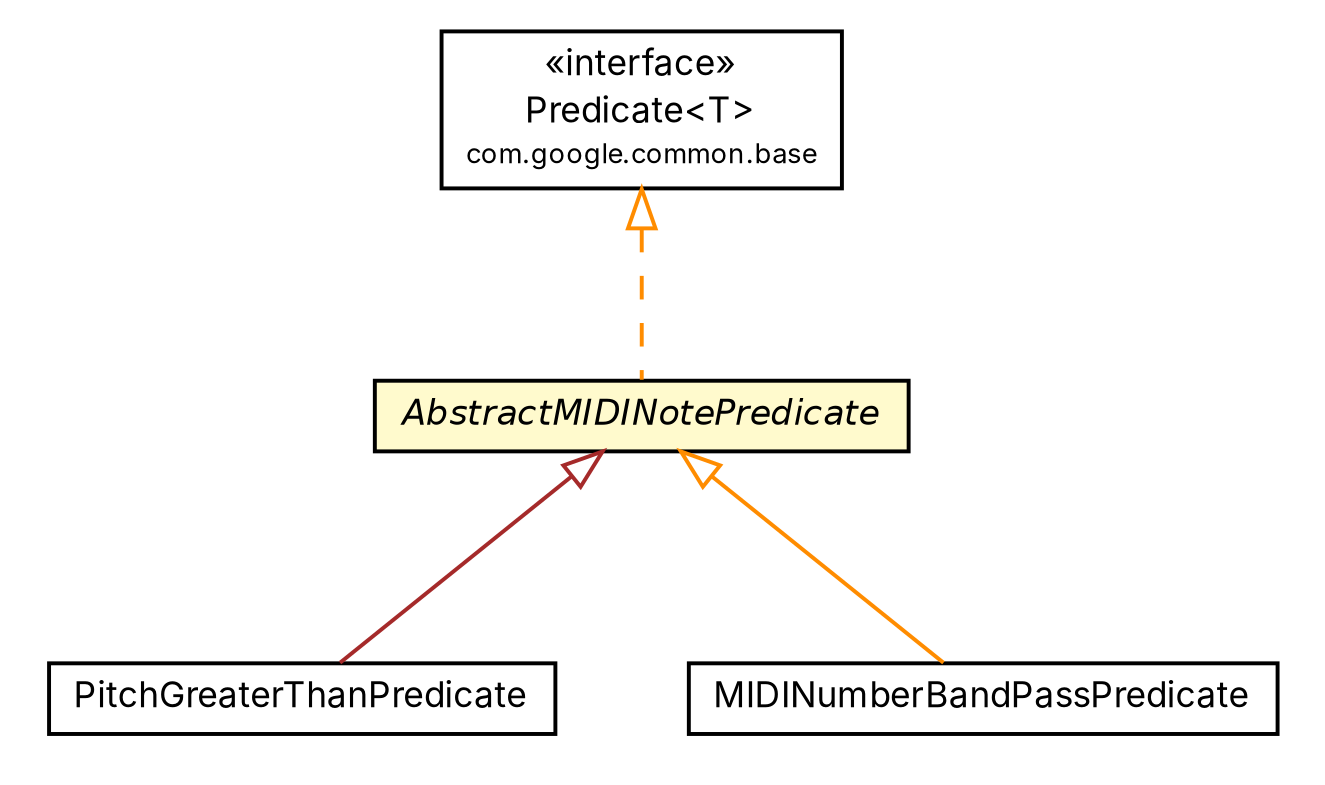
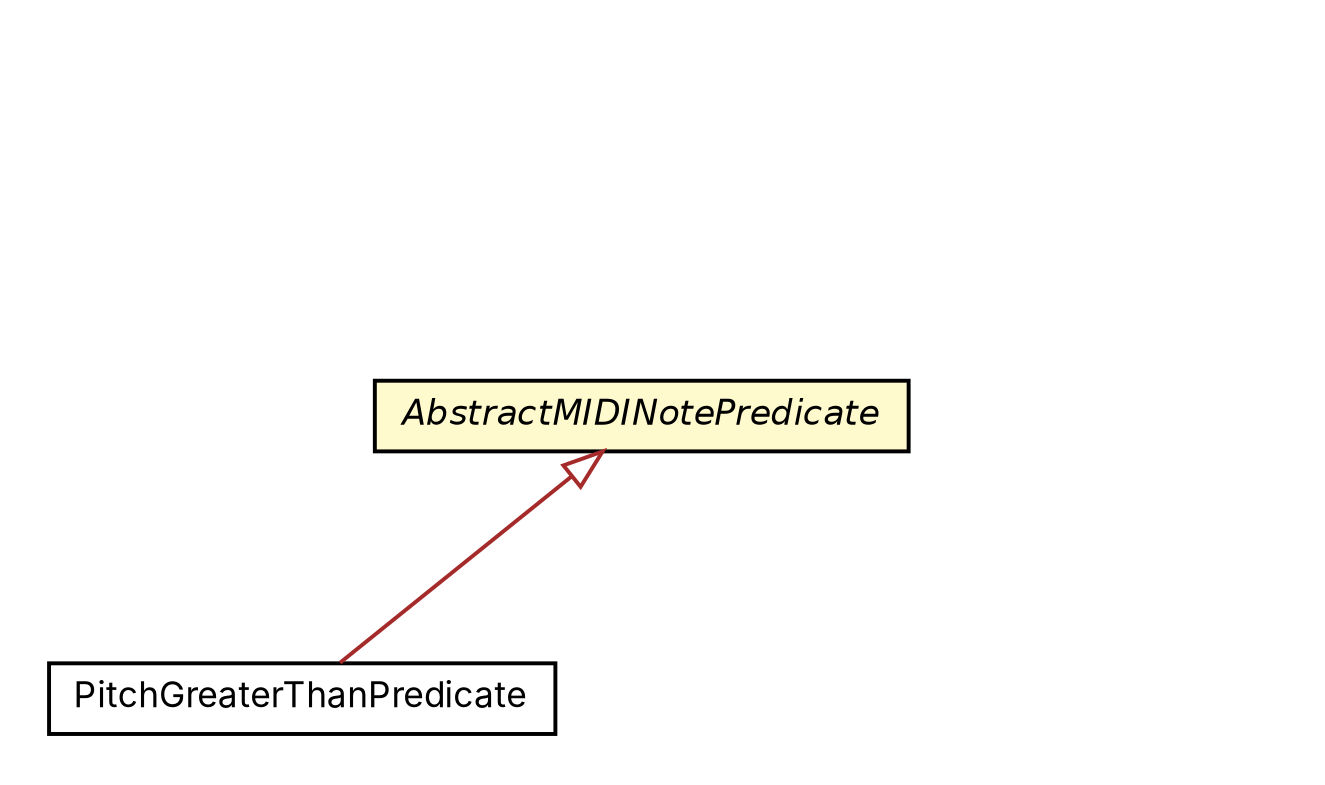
node "Predicate<T>": removed
node "MIDINumberBandPassPredicate": removed
